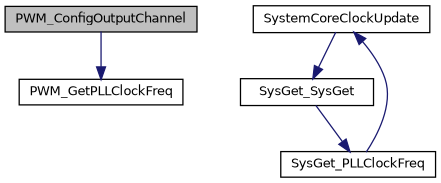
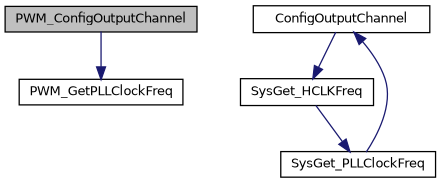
node "SystemCoreClockUpdate": label "SystemCoreClockUpdate" -> "ConfigOutputChannel"
node "SysGet_SysGet": label "SysGet_SysGet" -> "SysGet_HCLKFreq"
